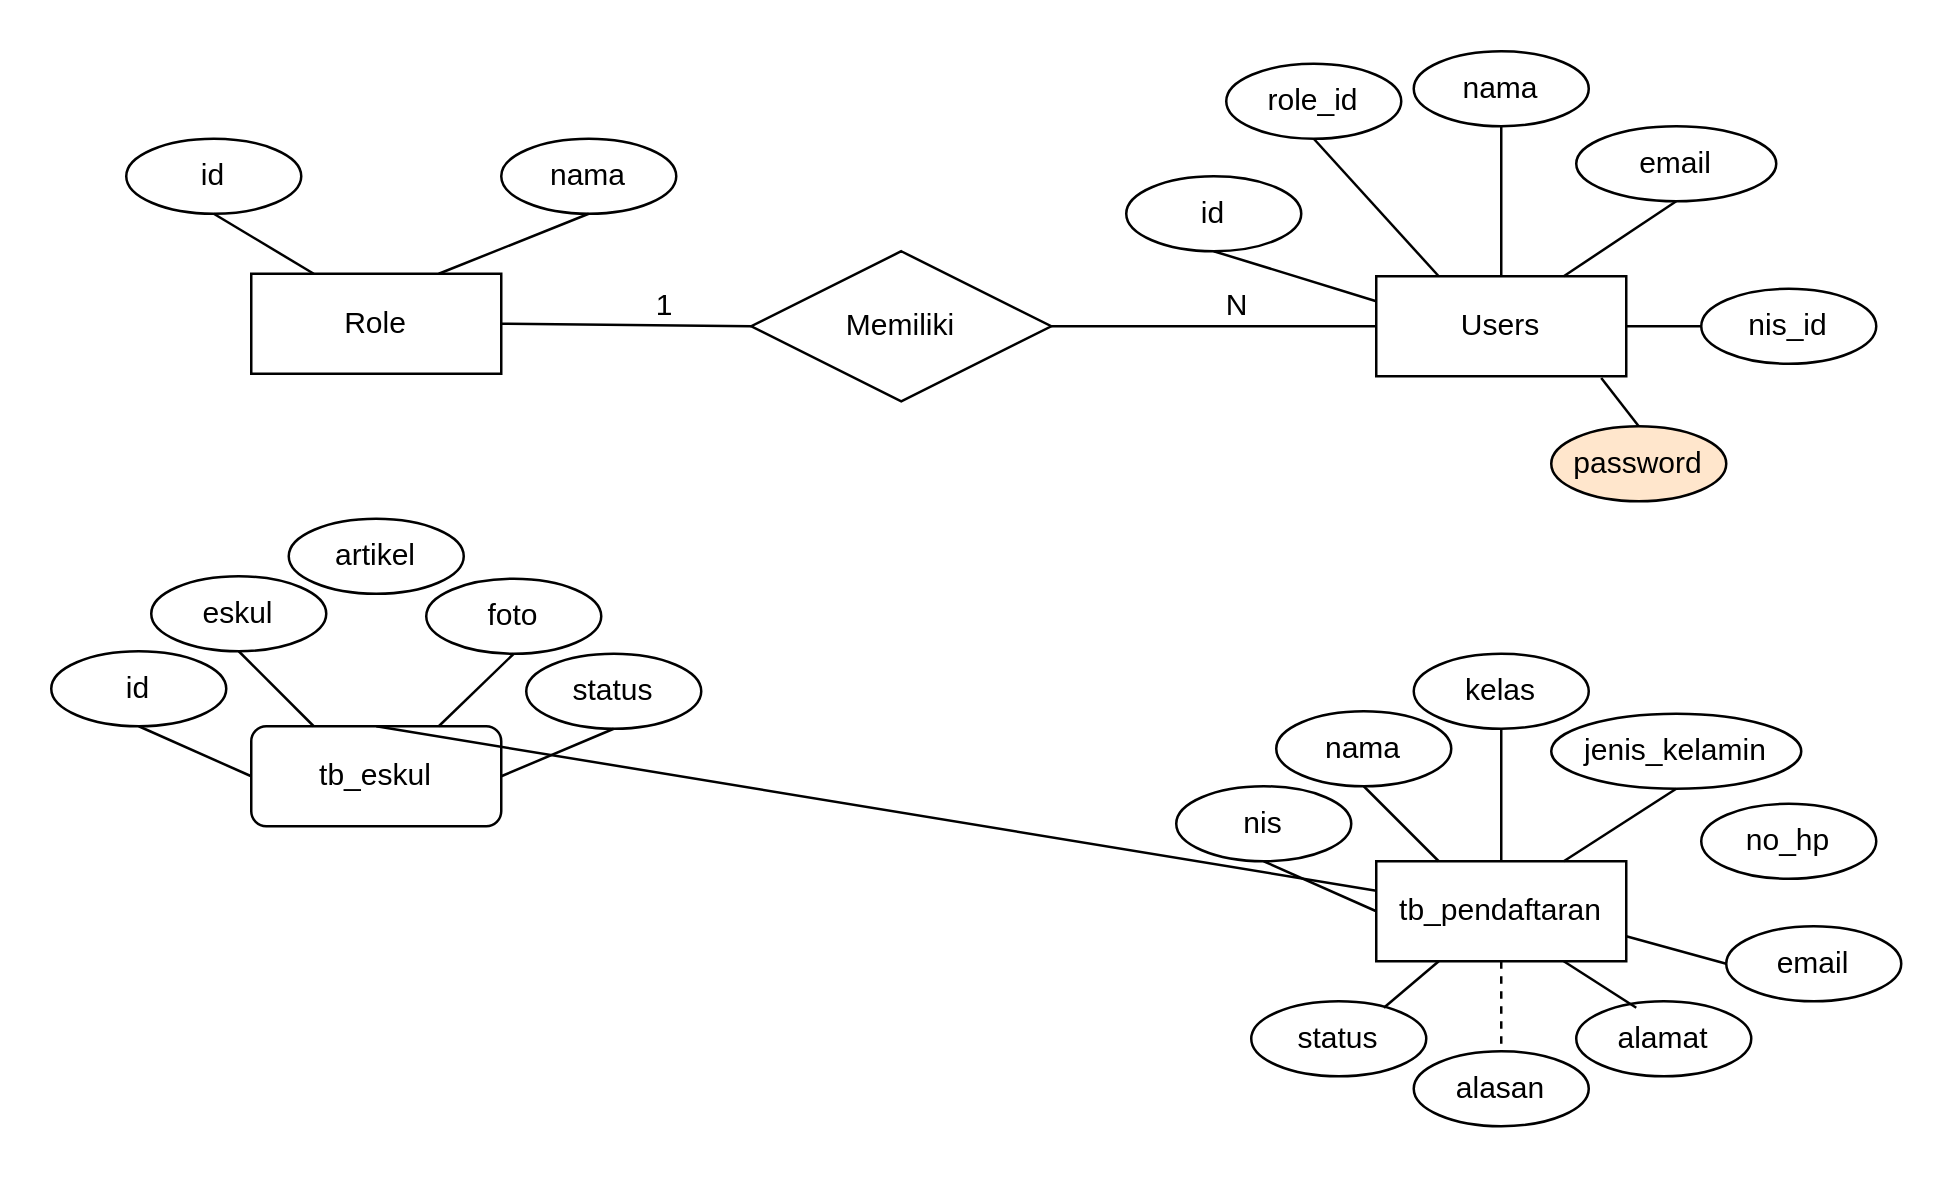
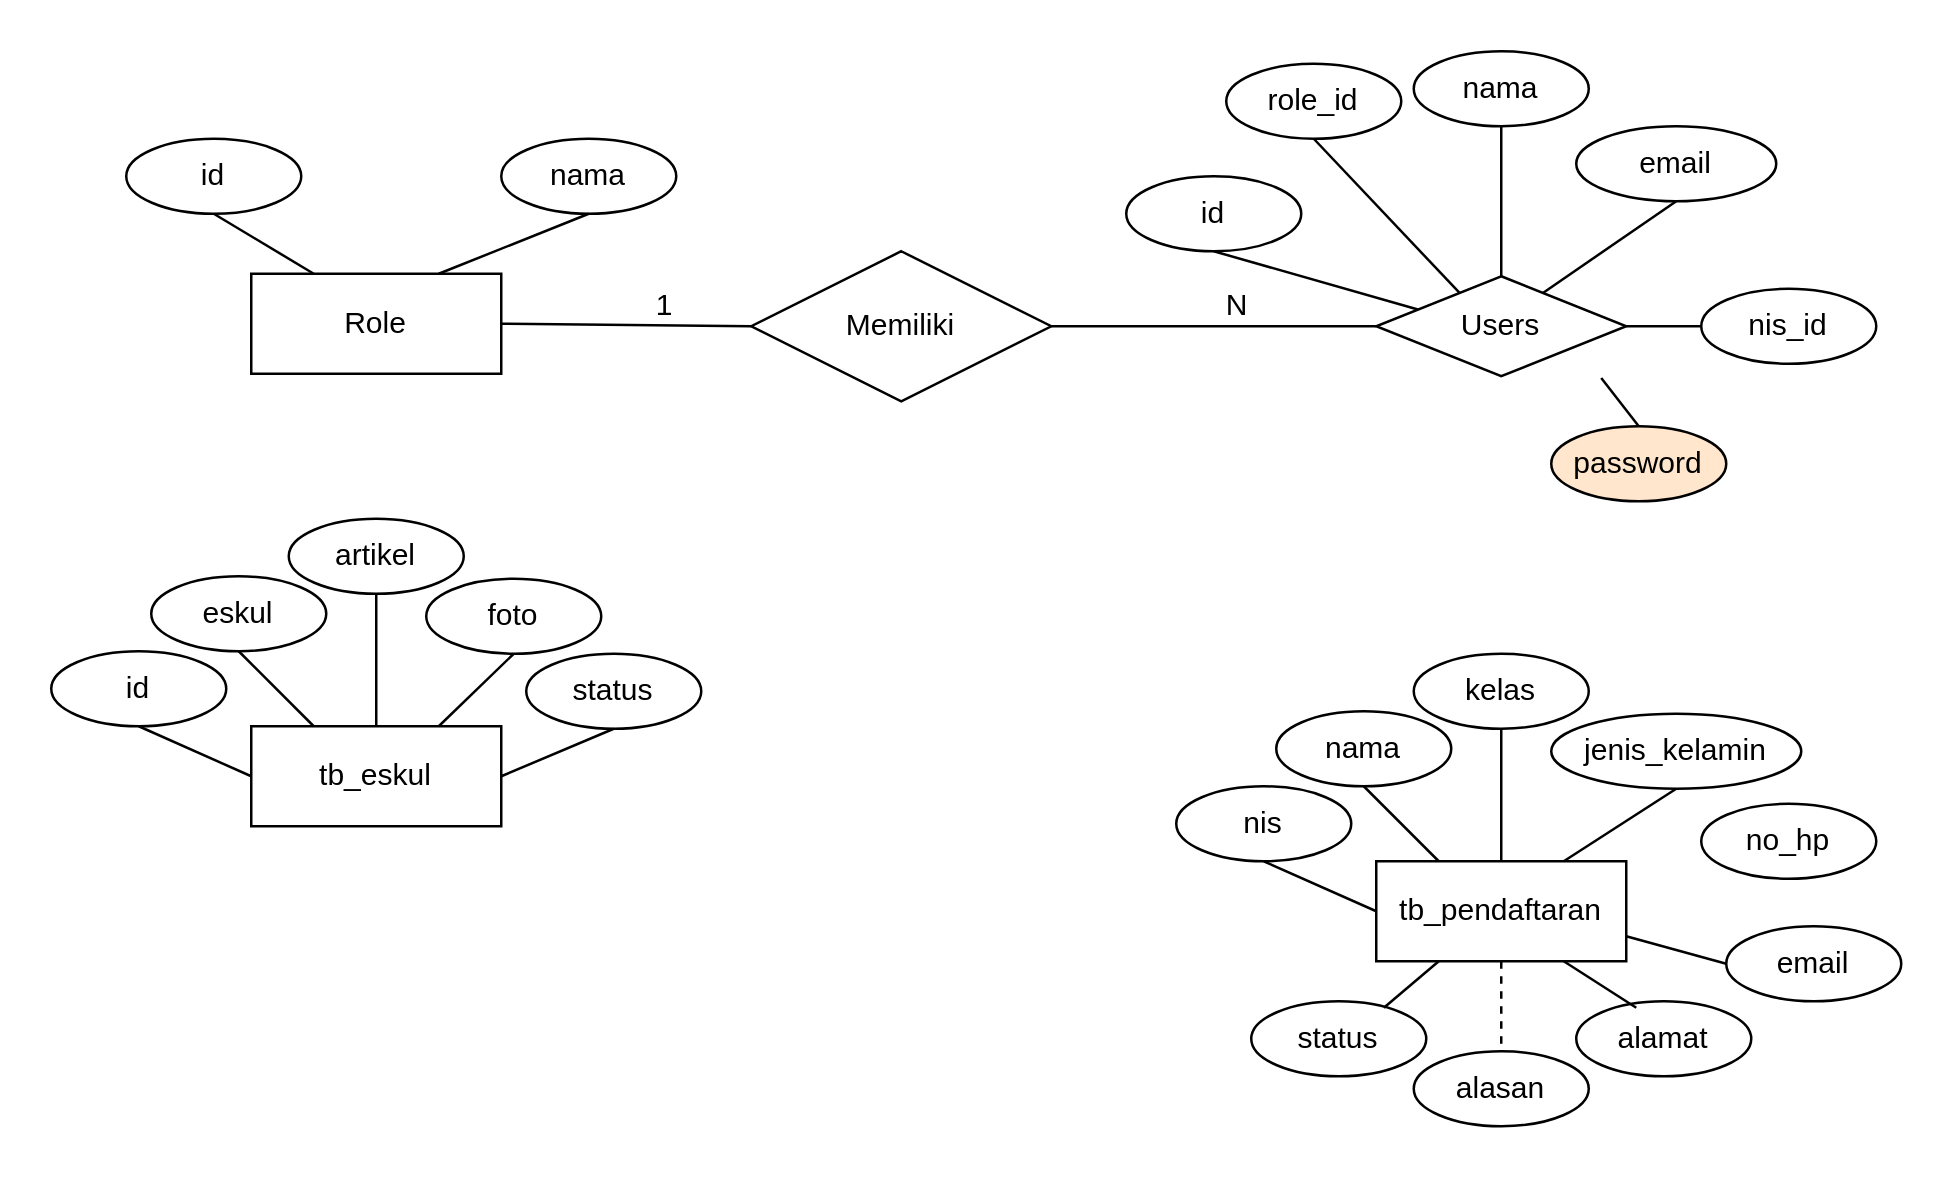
node "Users": shape rectangle -> diamond
node "tb_eskul": shape rounded rectangle -> rectangle
edge "tb_eskul" -- "tb_pendaftaran": now "tb_eskul" -- "artikel"
